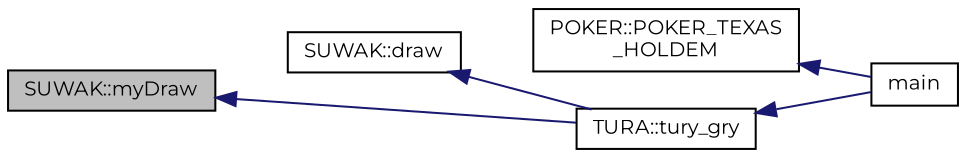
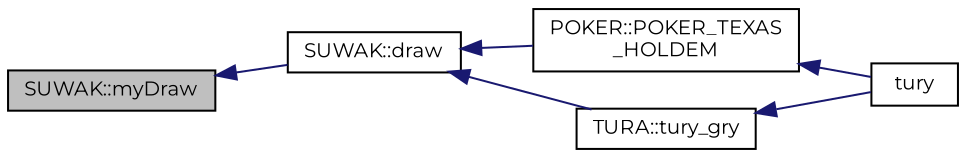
edge "POKER::POKER_TEXAS _HOLDEM" -> "SUWAK::draw": added
node "main": label "main" -> "tury"
edge "TURA::tury_gry" -> "SUWAK::myDraw": now "SUWAK::draw" -> "SUWAK::myDraw"
